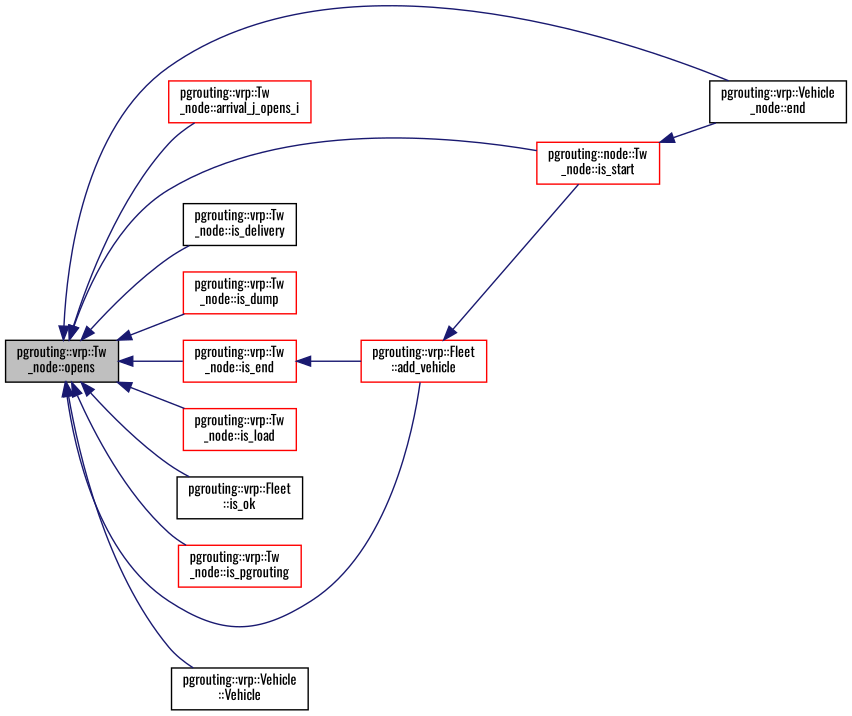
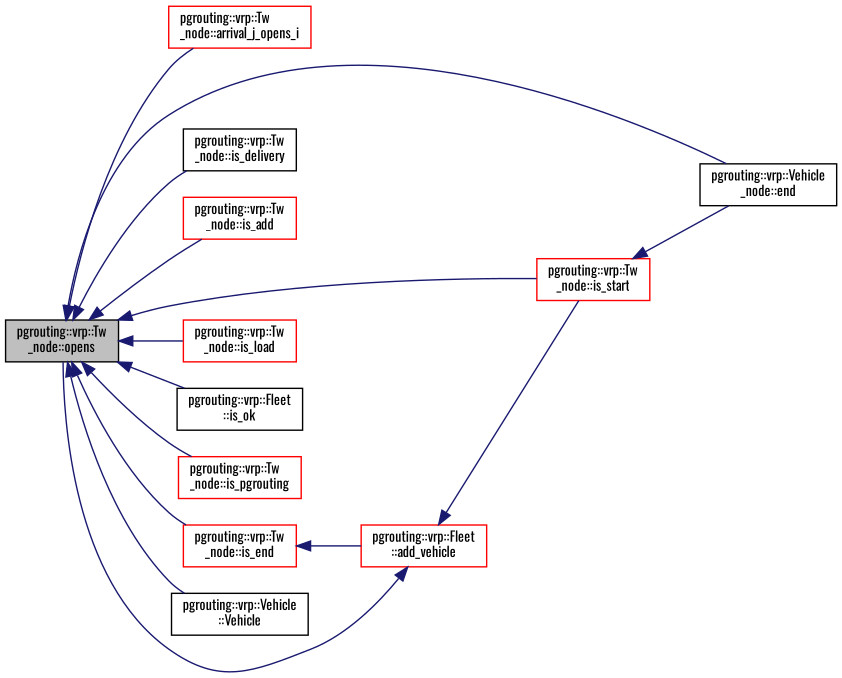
node "pgrouting::node::Tw _node::is_start": label "pgrouting::node::Tw _node::is_start" -> "pgrouting::vrp::Tw _node::is_start"
node "pgrouting::vrp::Tw _node::is_dump": label "pgrouting::vrp::Tw _node::is_dump" -> "pgrouting::vrp::Tw _node::is_add"
edge "pgrouting::vrp::Fleet ::add_vehicle" -> "pgrouting::vrp::Tw _node::opens": reversed
